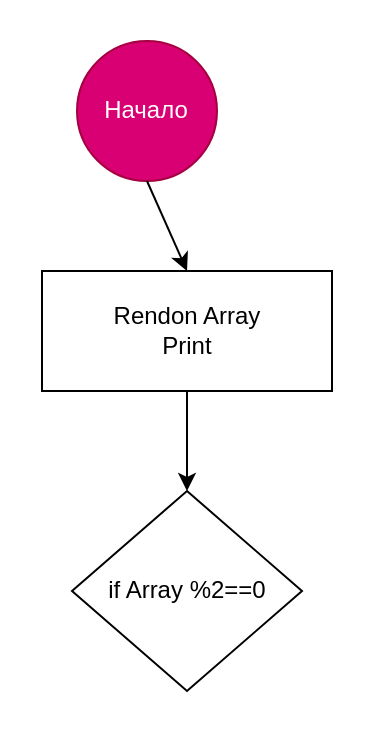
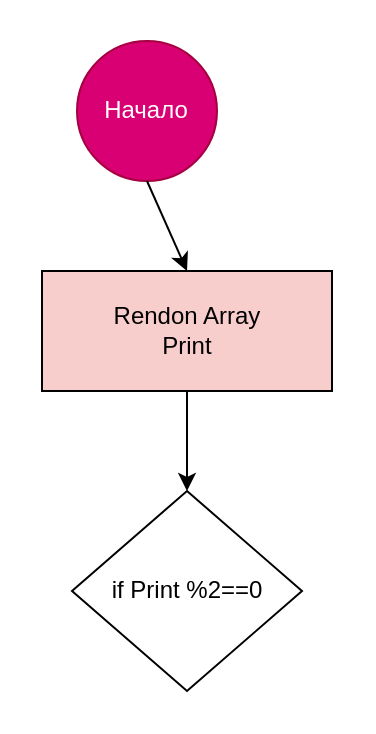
node "Rendon Array Print": fillcolor #ffffff -> #f8cecc
node "if Array %2==0": label "if Array %2==0" -> "if Print %2==0"
